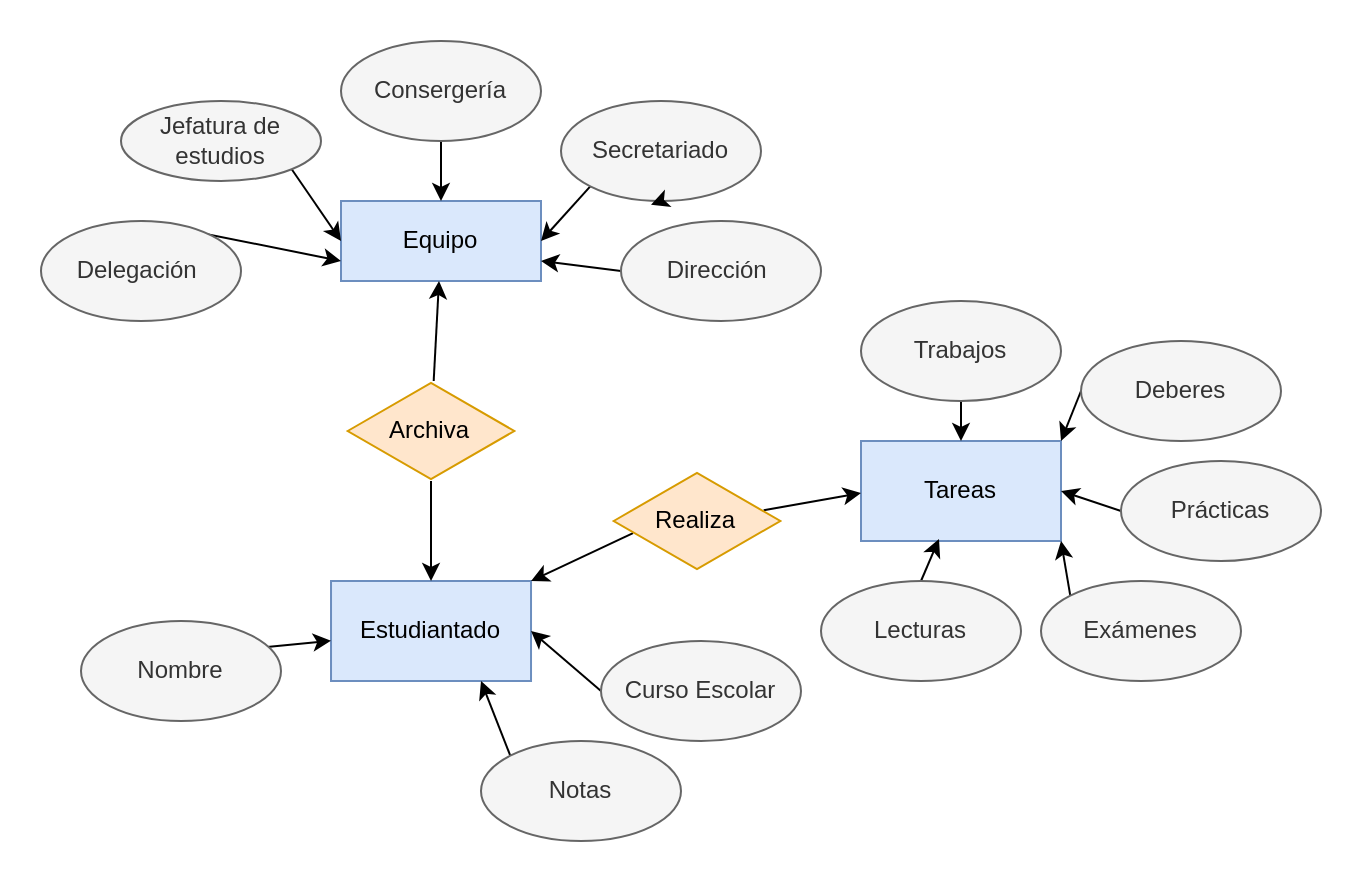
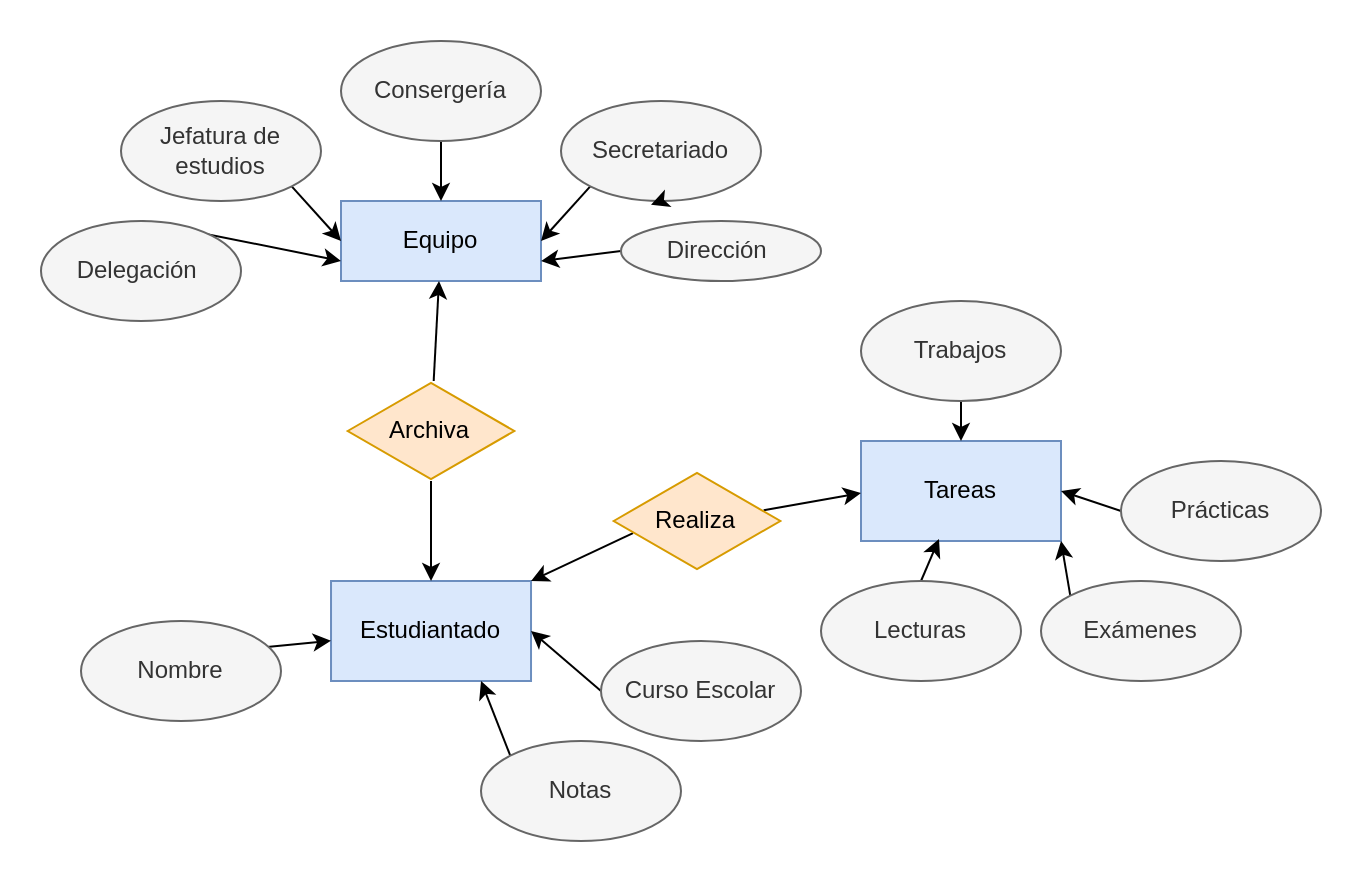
node "Jefatura de estudios": size 200x80 -> 200x100
node "Dirección": size 200x100 -> 200x60
node "Deberes": removed
edge "Deberes" -> "Tareas": removed
